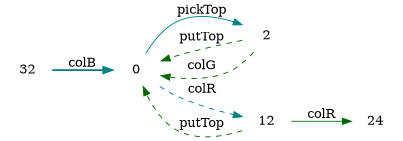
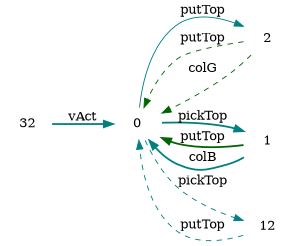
edge "0" -> "2": label "pickTop" -> "putTop"
edge "32" -> "0": label "colB" -> "vAct"
edge "0" -> "12": label "colR" -> "pickTop"
node "24": removed
edge "12" -> "0": color darkgreen -> teal
node "1": added
